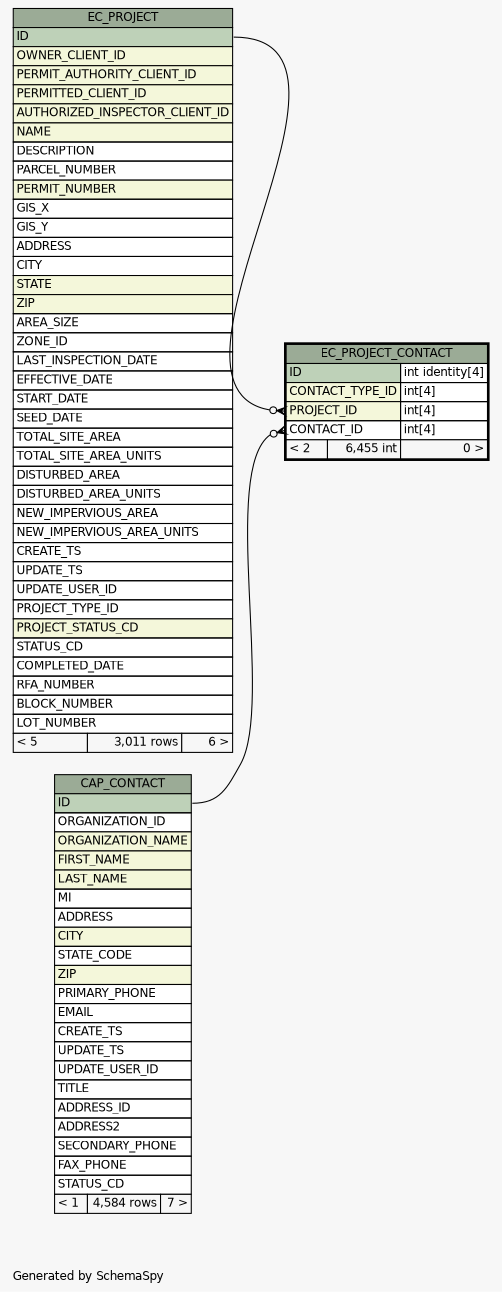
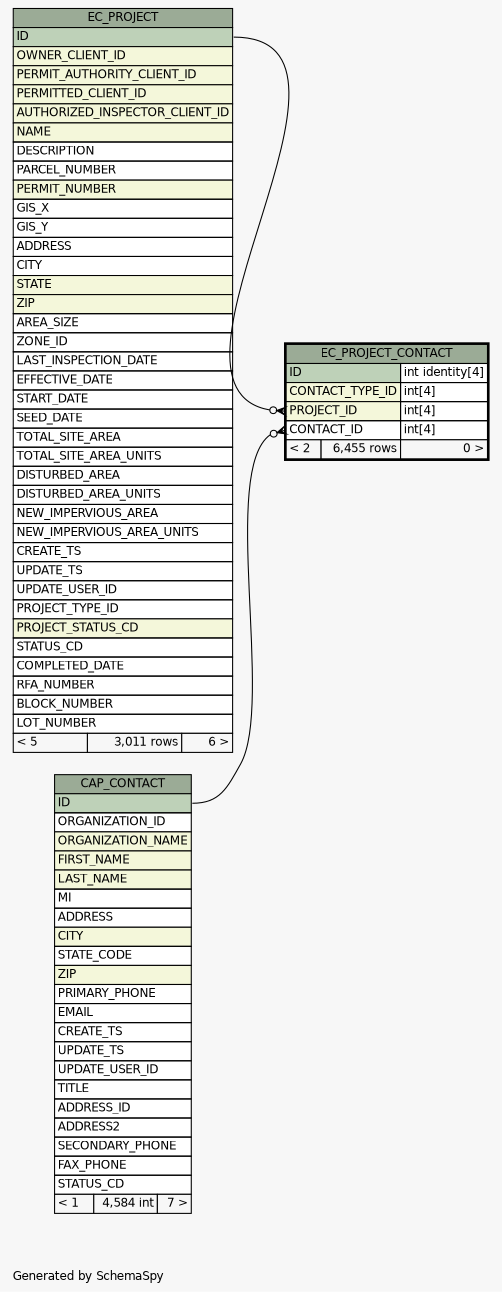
node "EC_PROJECT_CONTACT": text "6,455 int" -> "6,455 rows"
node "CAP_CONTACT": text "4,584 rows" -> "4,584 int"
